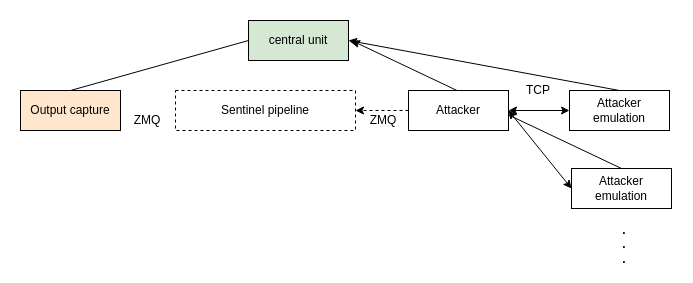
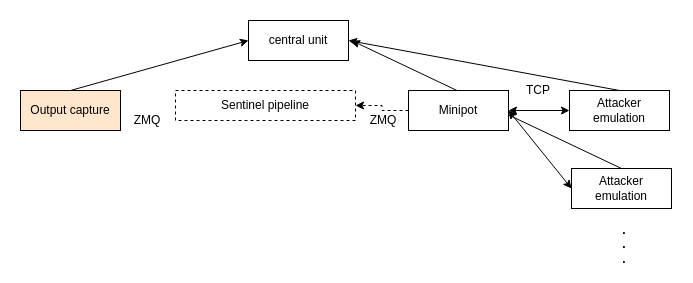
node "central unit": fillcolor #d5e8d4 -> #ffffff
edge "central unit" -- "Output capture": arrowhead none -> classic
node "Sentinel pipeline": size 180x40 -> 180x30
node "Attacker": label "Attacker" -> "Minipot"
